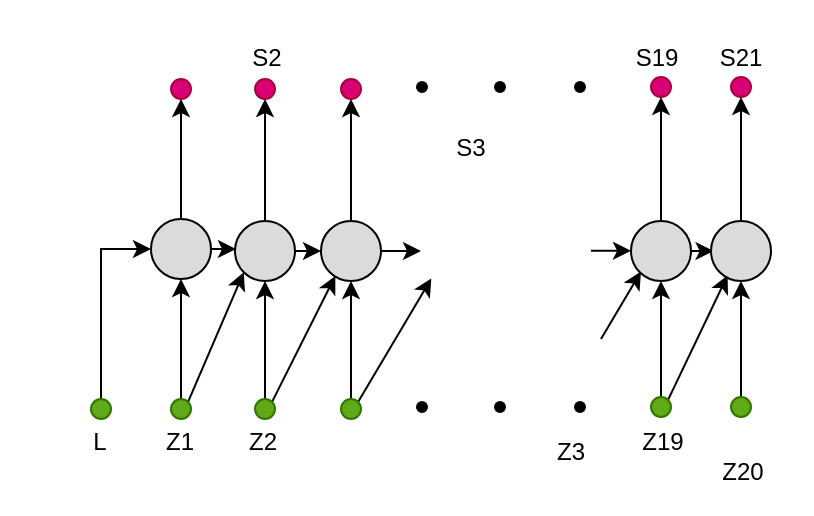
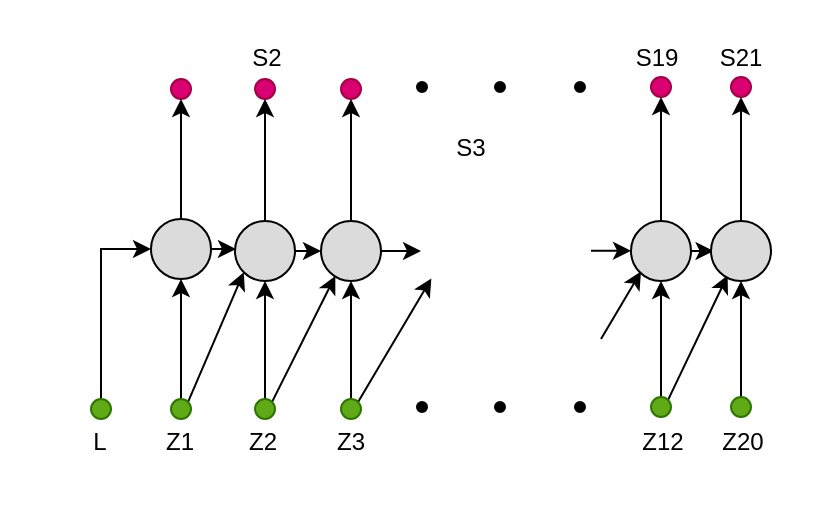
node "Z19": label "Z19" -> "Z12"
node "Z3": moved (572, 452) -> (352, 442)
node "Z20": moved (744, 472) -> (744, 442)
